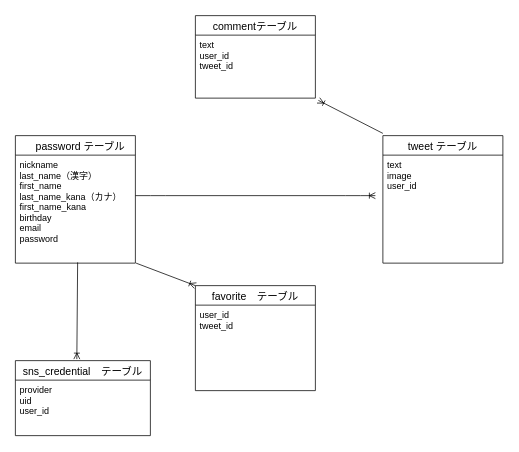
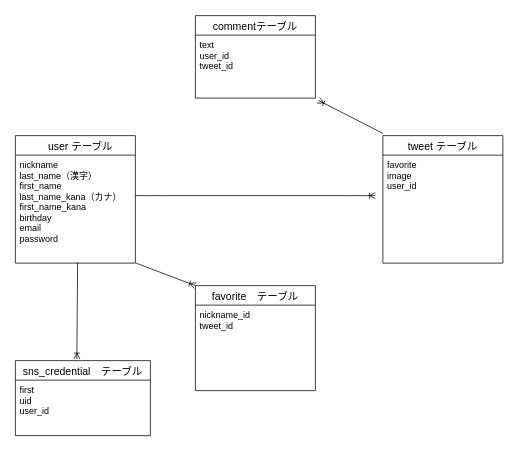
node "password テーブル": label "password テーブル" -> "user テーブル"
node "text image user_id": label "text image user_id" -> "favorite image user_id"
node "user_id tweet_id": label "user_id tweet_id" -> "nickname_id tweet_id"
node "provider uid user_id": label "provider uid user_id" -> "first uid user_id"
